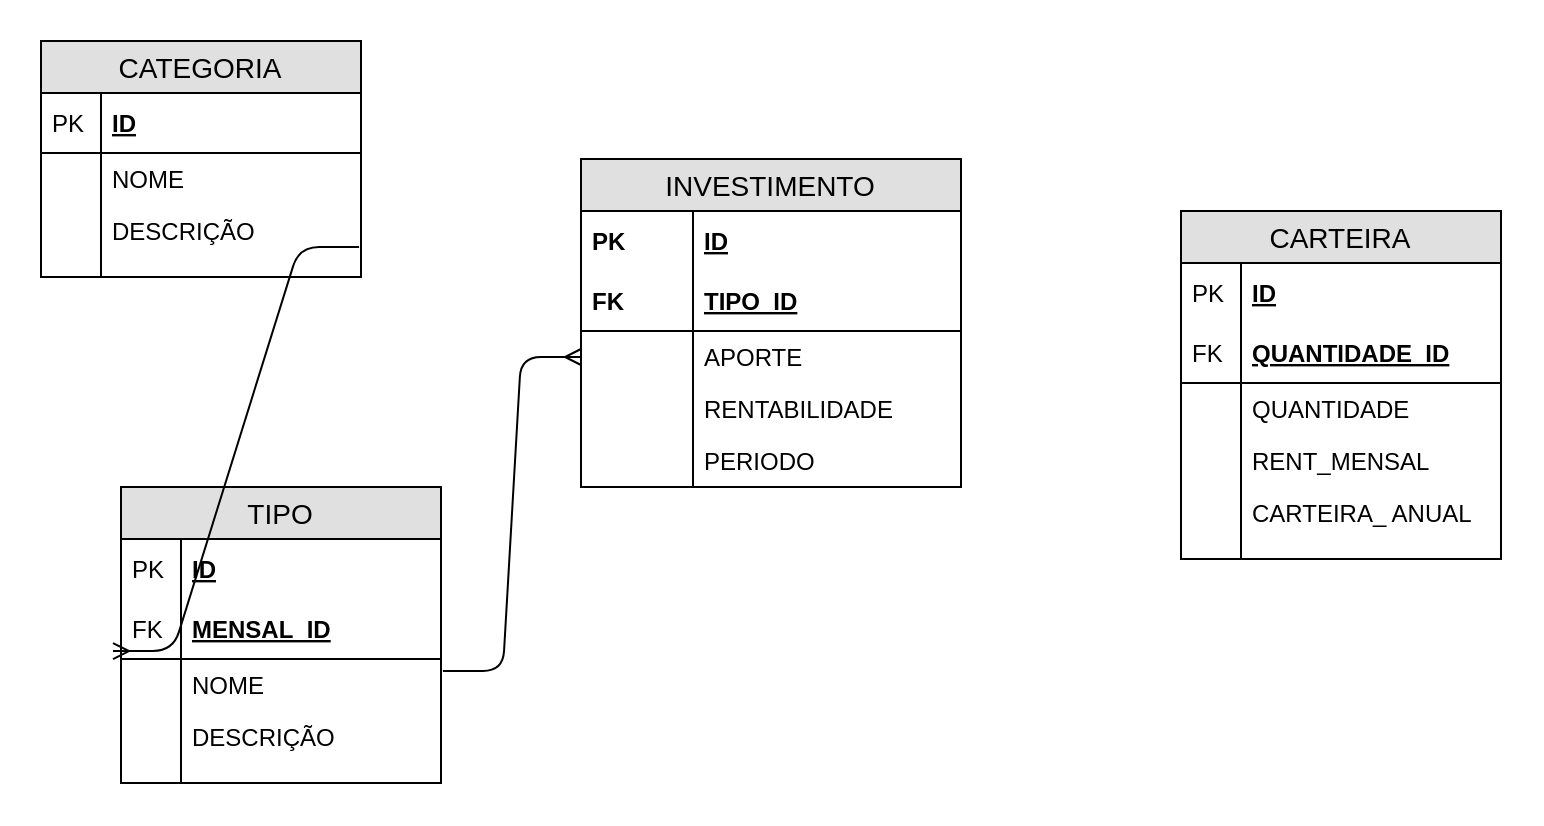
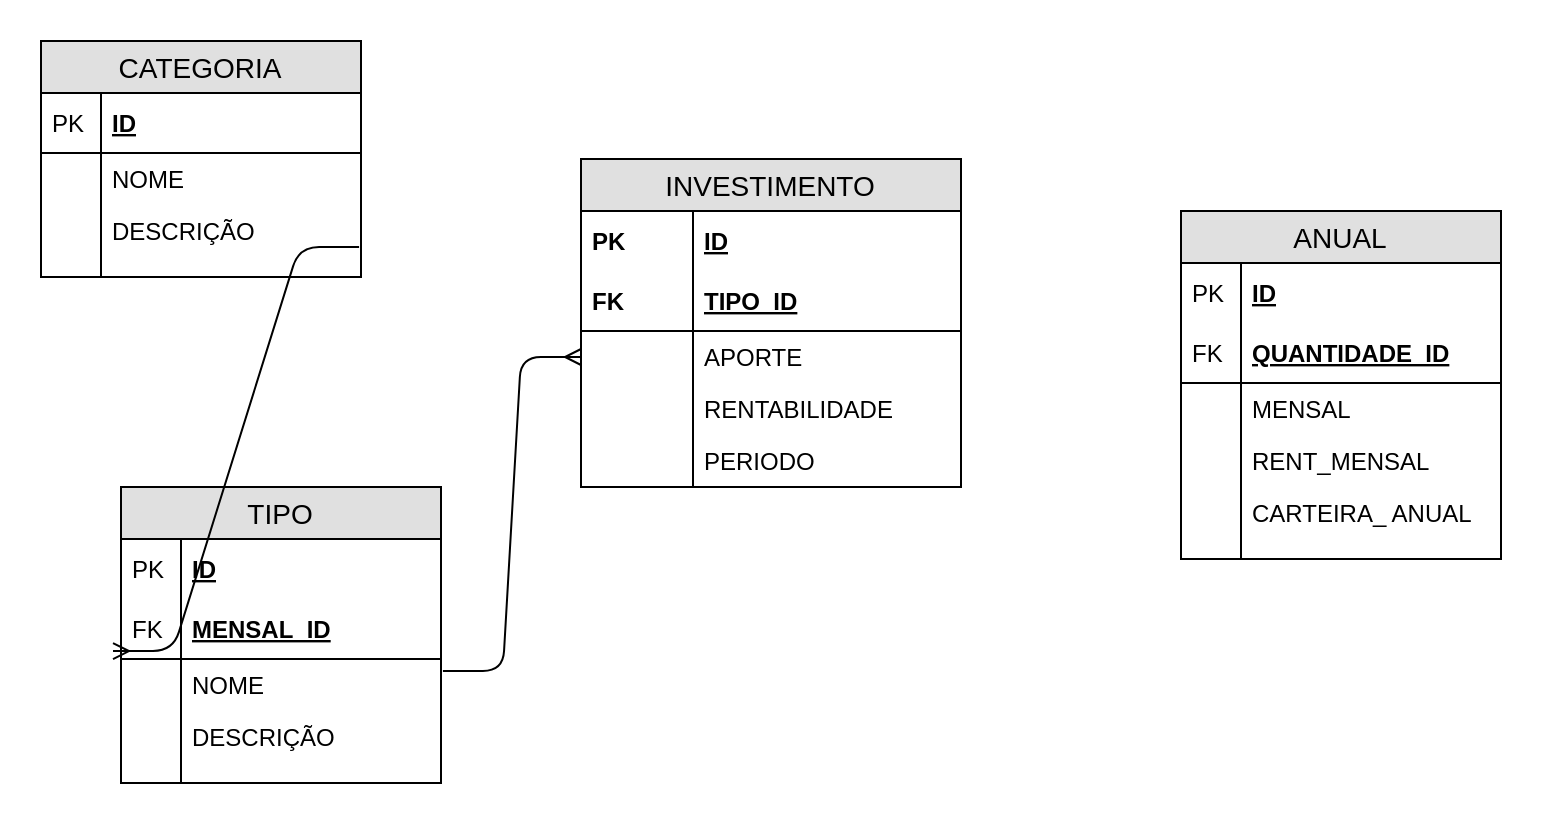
node "CARTEIRA": label "CARTEIRA" -> "ANUAL"
node "QUANTIDADE": label "QUANTIDADE" -> "MENSAL"
